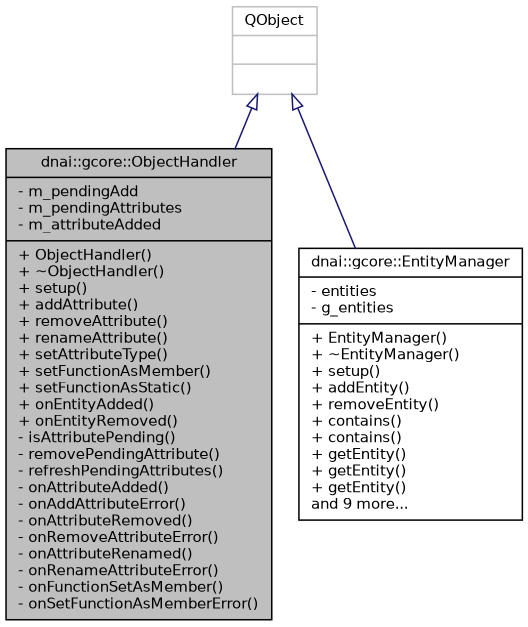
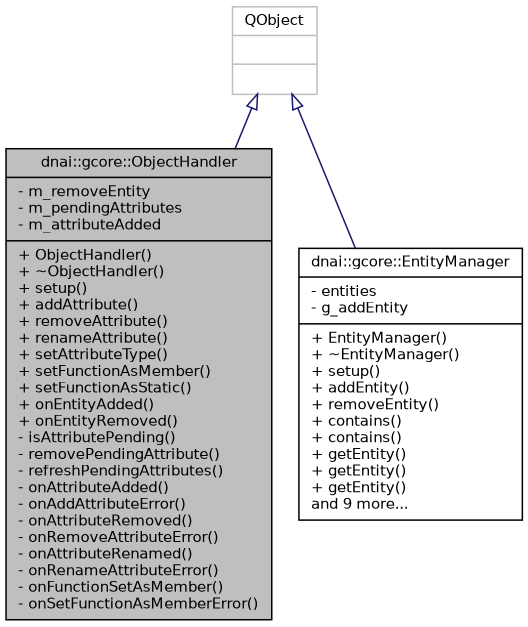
node "dnai::gcore::ObjectHandler": text "- m_pendingAdd" -> "- m_removeEntity"
node "dnai::gcore::EntityManager": text "- g_entities" -> "- g_addEntity"
